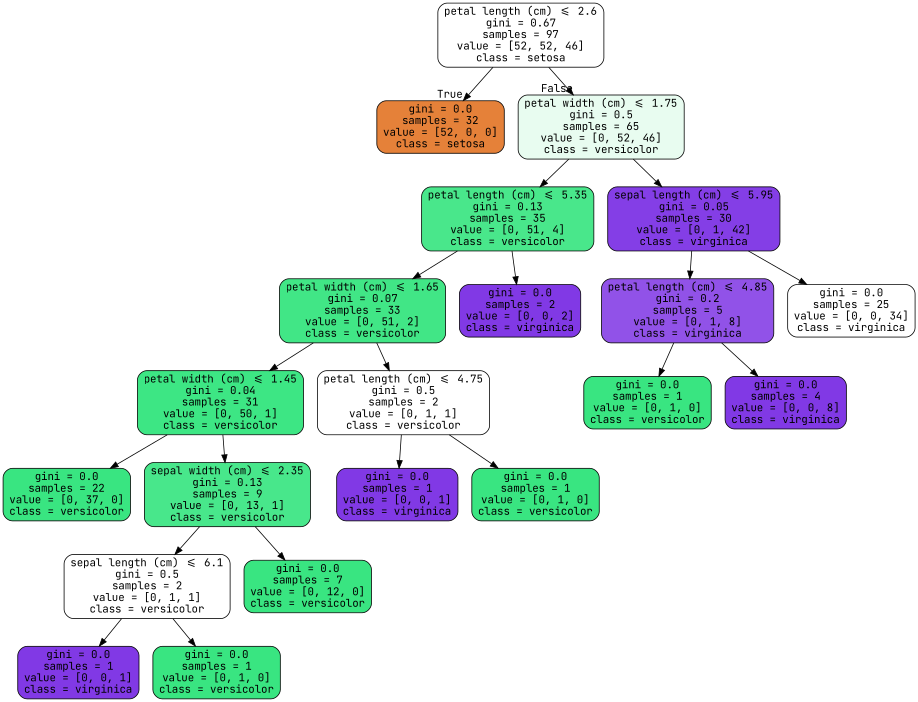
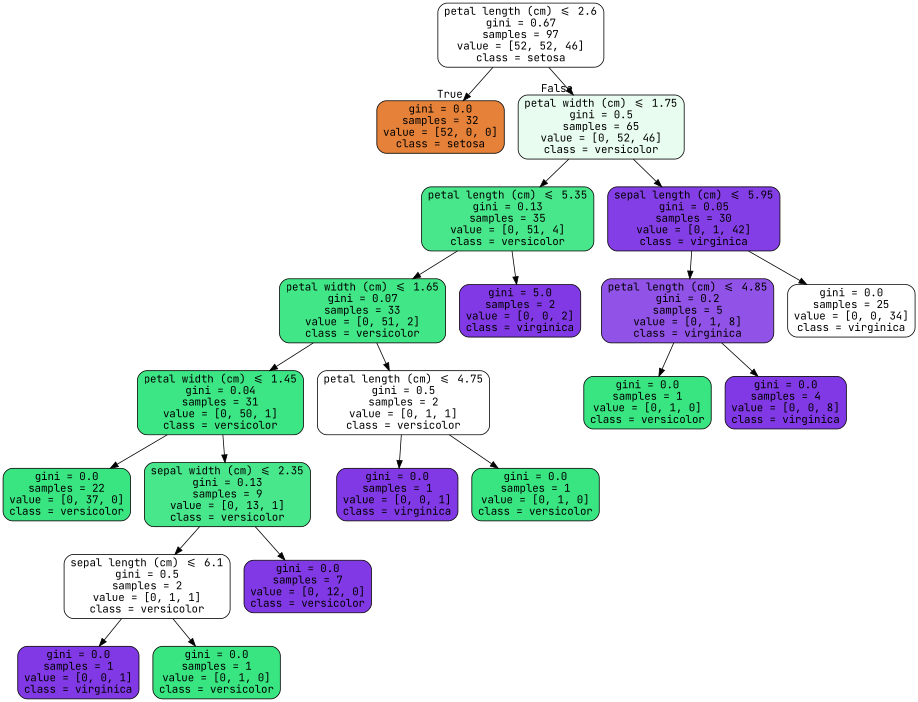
node "gini = 0.0 samples = 2 value = [0, 0, 2] class = virginica": label "gini = 0.0 samples = 2 value = [0, 0, 2] class = virginica" -> "gini = 5.0 samples = 2 value = [0, 0, 2] class = virginica"
node "gini = 0.0 samples = 7 value = [0, 12, 0] class = versicolor": fillcolor #39e581 -> #8139e5
